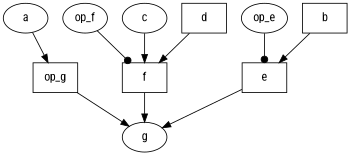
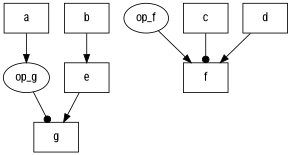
node "a": shape ellipse -> box
node "c": shape ellipse -> box
node "op_e": removed
edge "op_f" -> "f": arrowhead dot -> normal
edge "c" -> "f": arrowhead normal -> dot
node "op_g": shape box -> ellipse
edge "f" -> "g": removed
edge "op_g" -> "g": arrowhead normal -> dot
node "g": shape ellipse -> box
